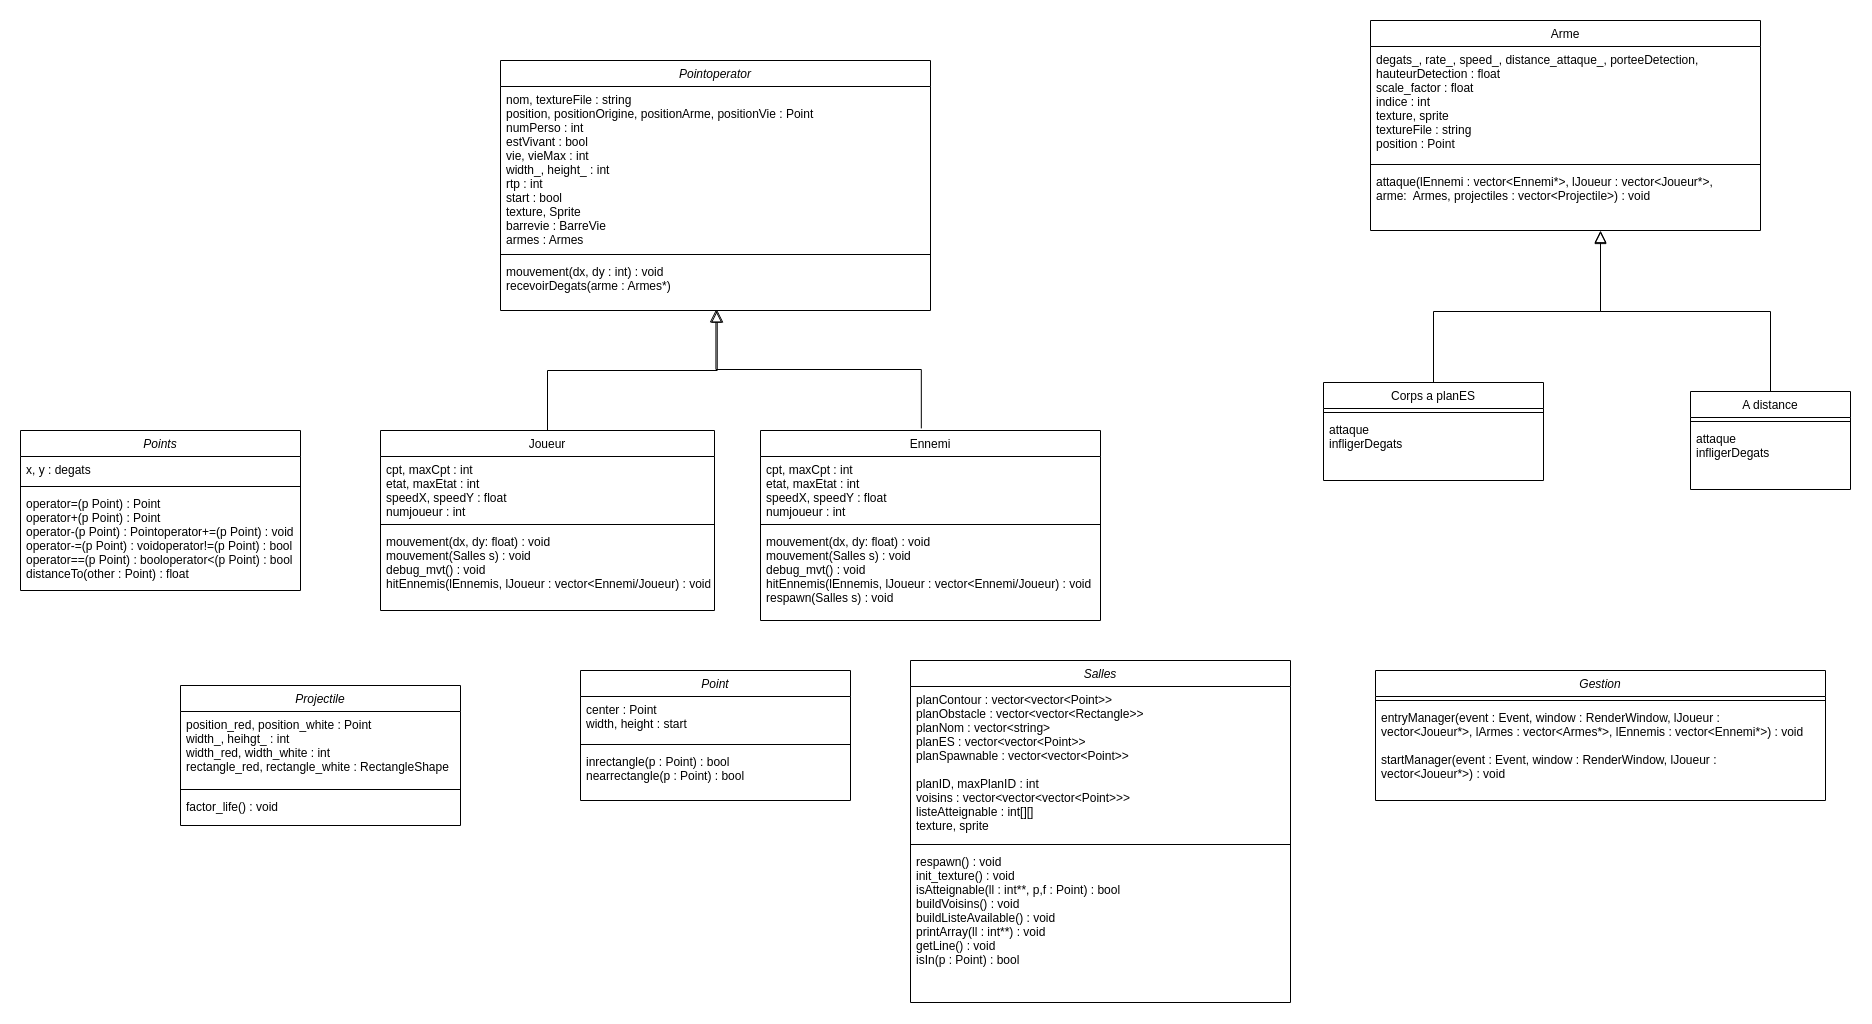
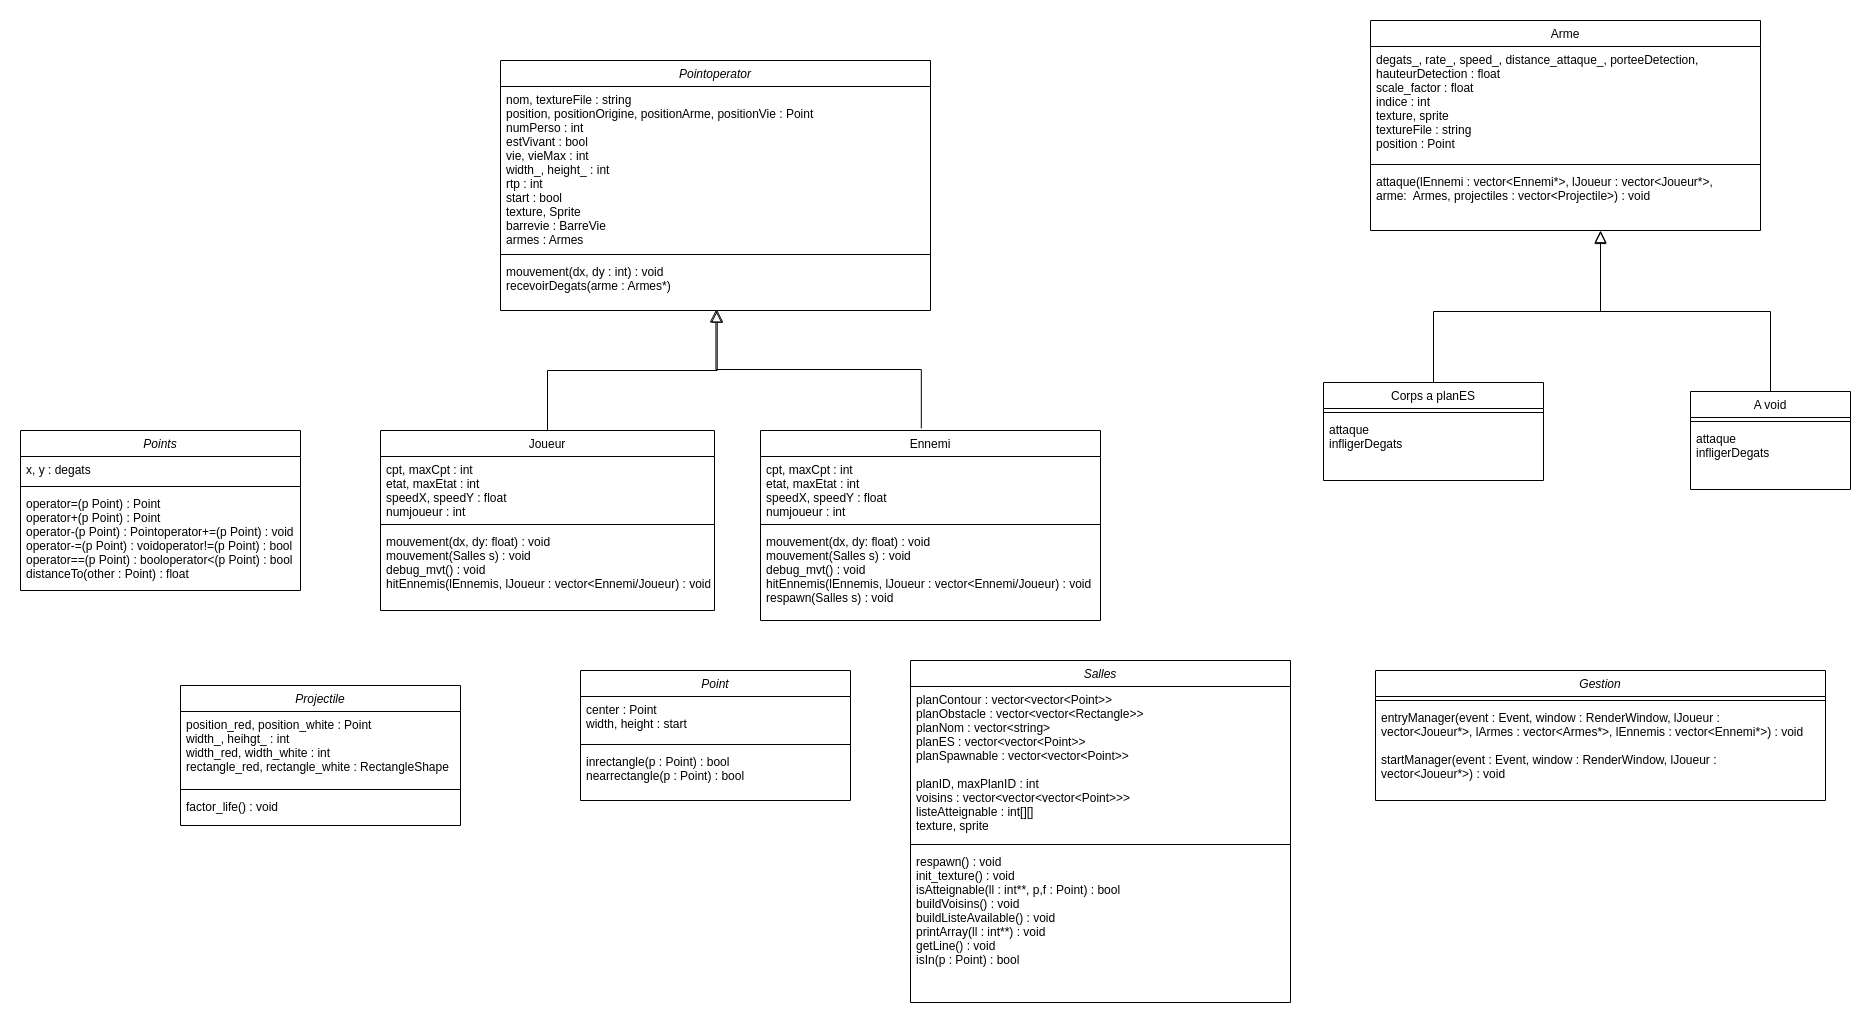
node "A distance": label "A distance" -> "A void"
